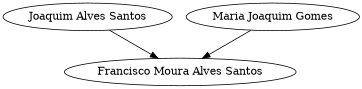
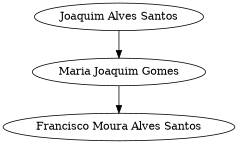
edge "Joaquim Alves Santos" -> "Francisco Moura Alves Santos": now "Joaquim Alves Santos" -> "Maria Joaquim Gomes"
